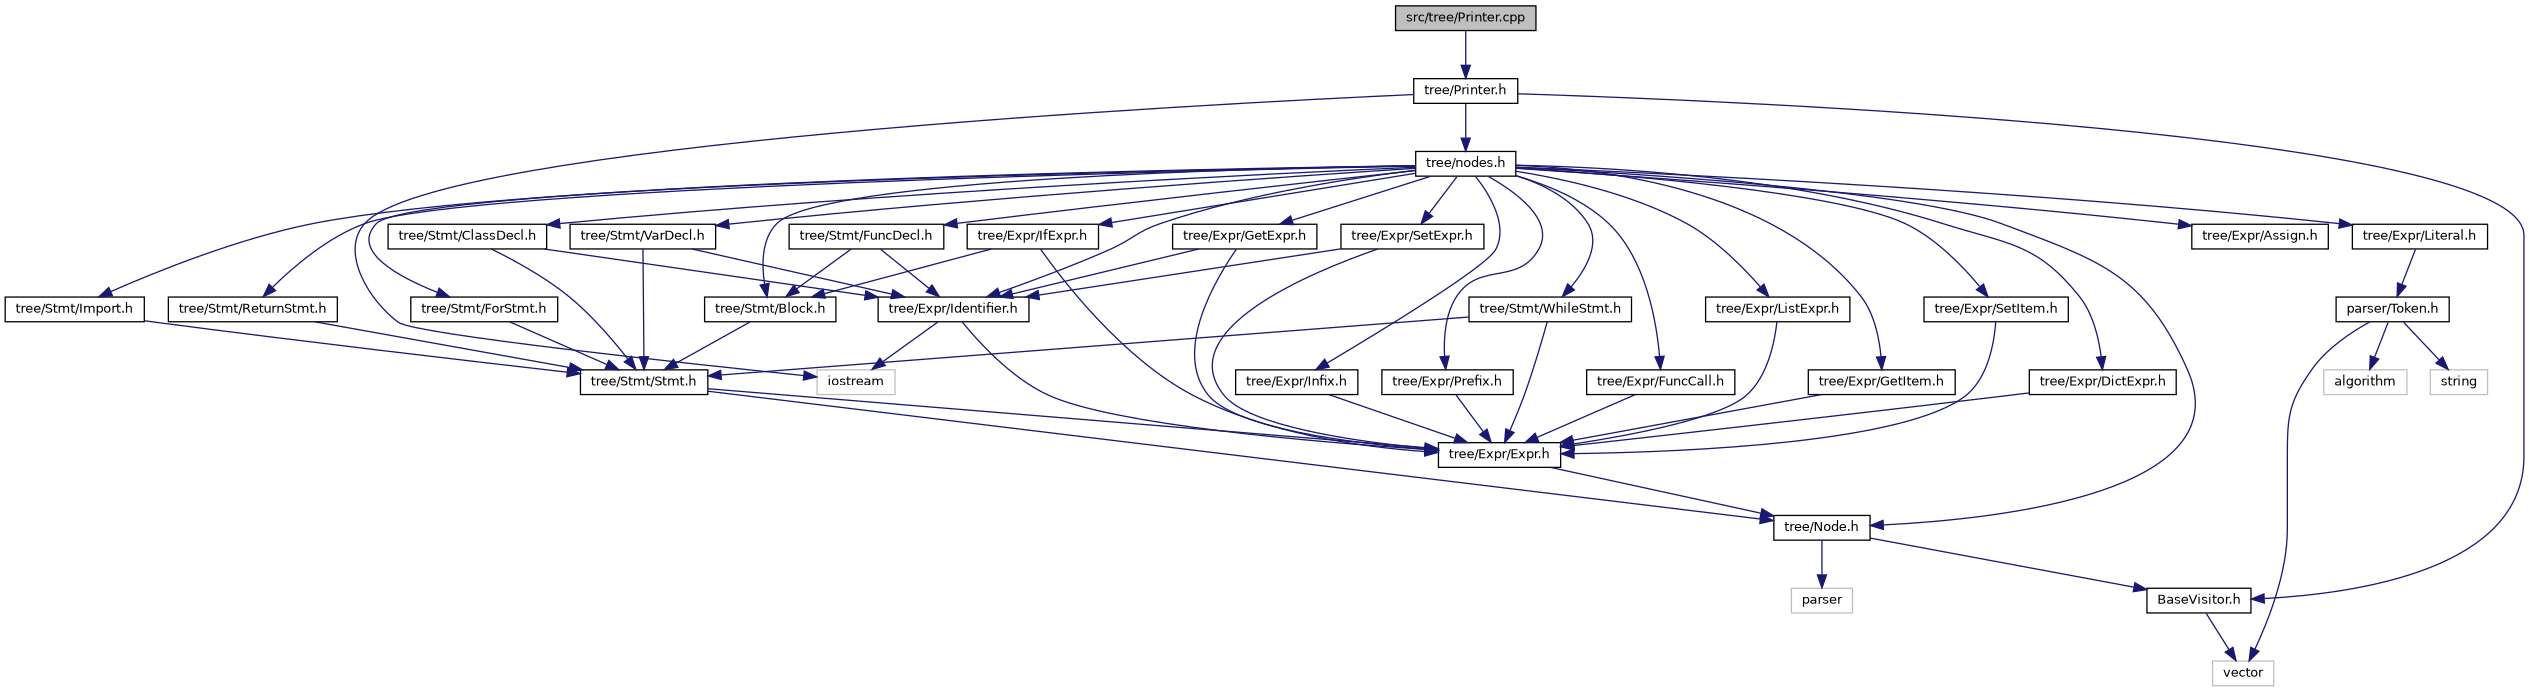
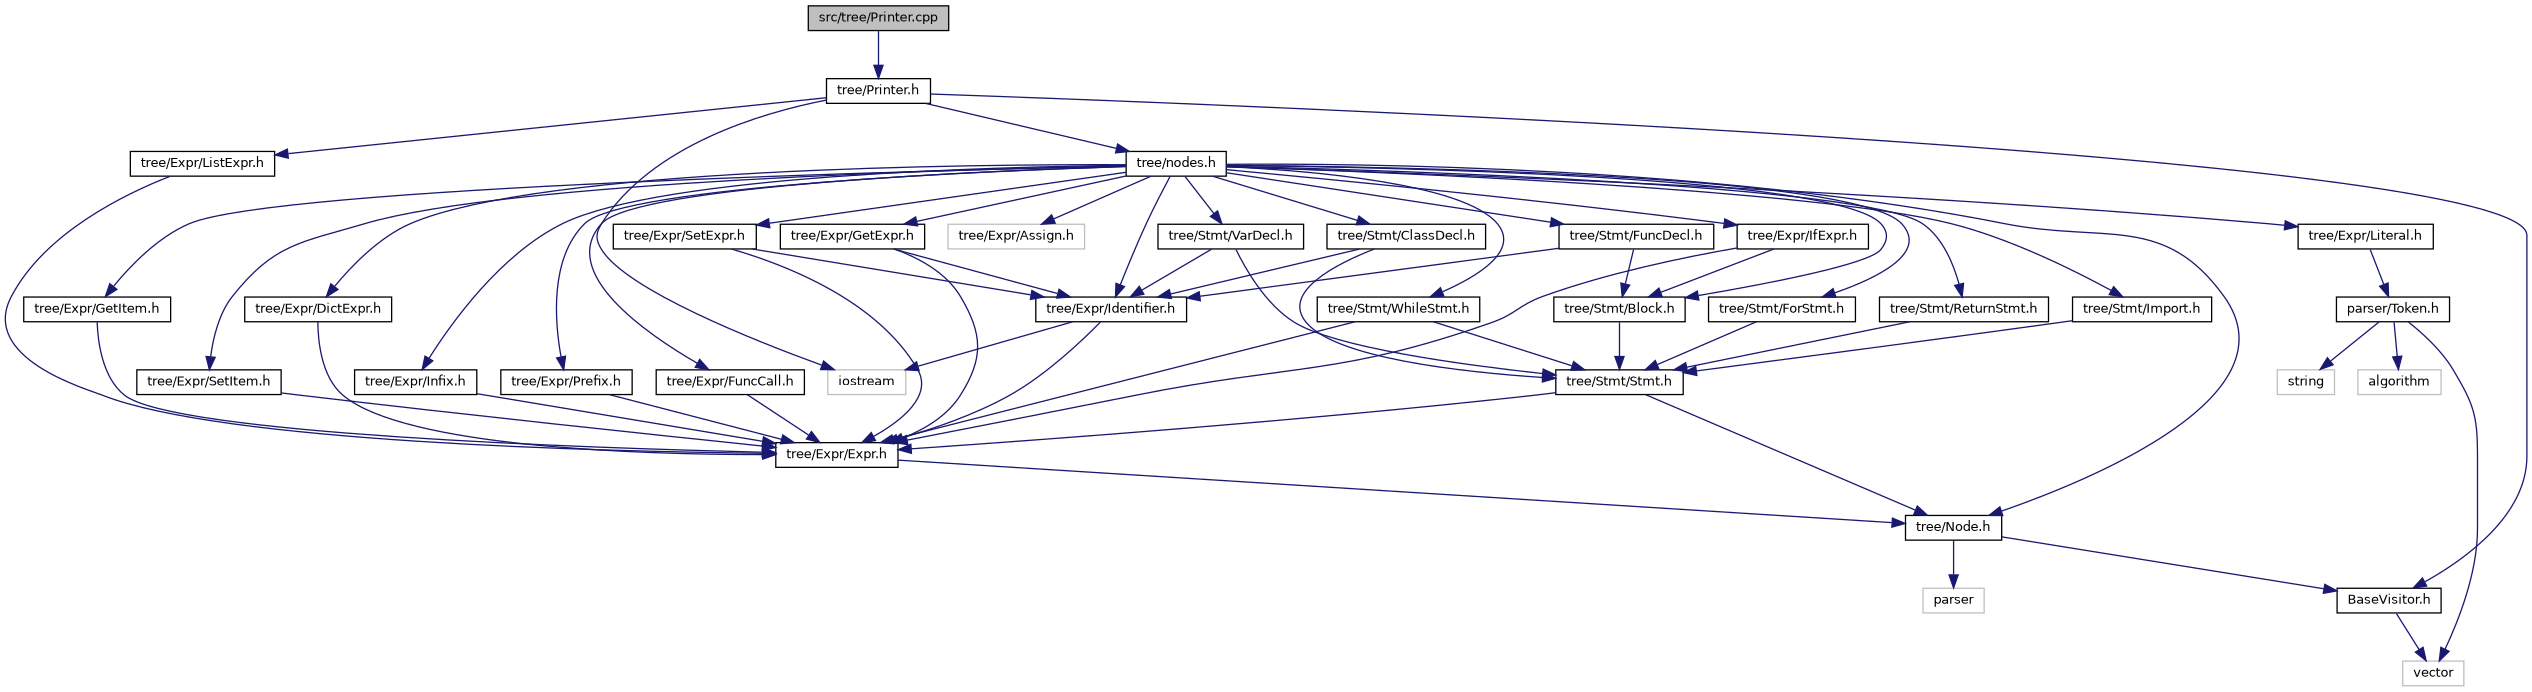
edge "tree/nodes.h" -> "tree/Expr/ListExpr.h": now "tree/Printer.h" -> "tree/Expr/ListExpr.h"
node "tree/Expr/Assign.h": color black -> grey75
